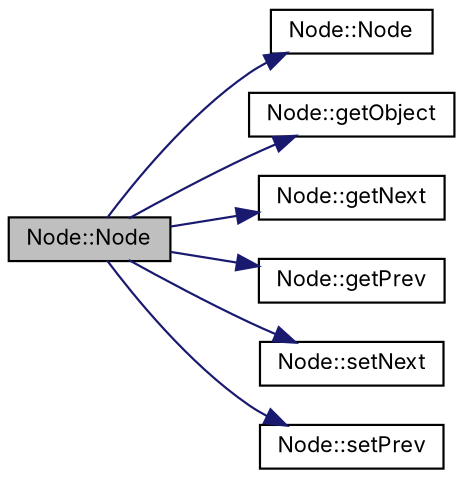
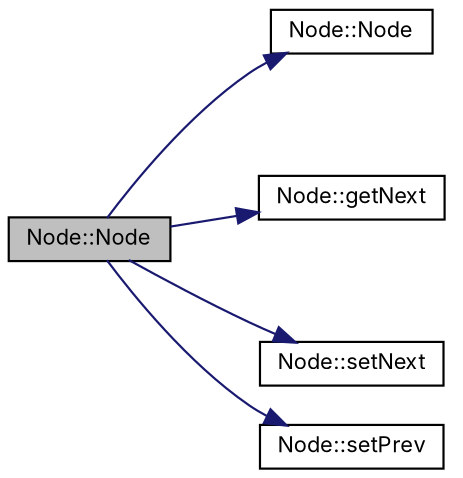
node "Node::getObject": removed
node "Node::getPrev": removed
